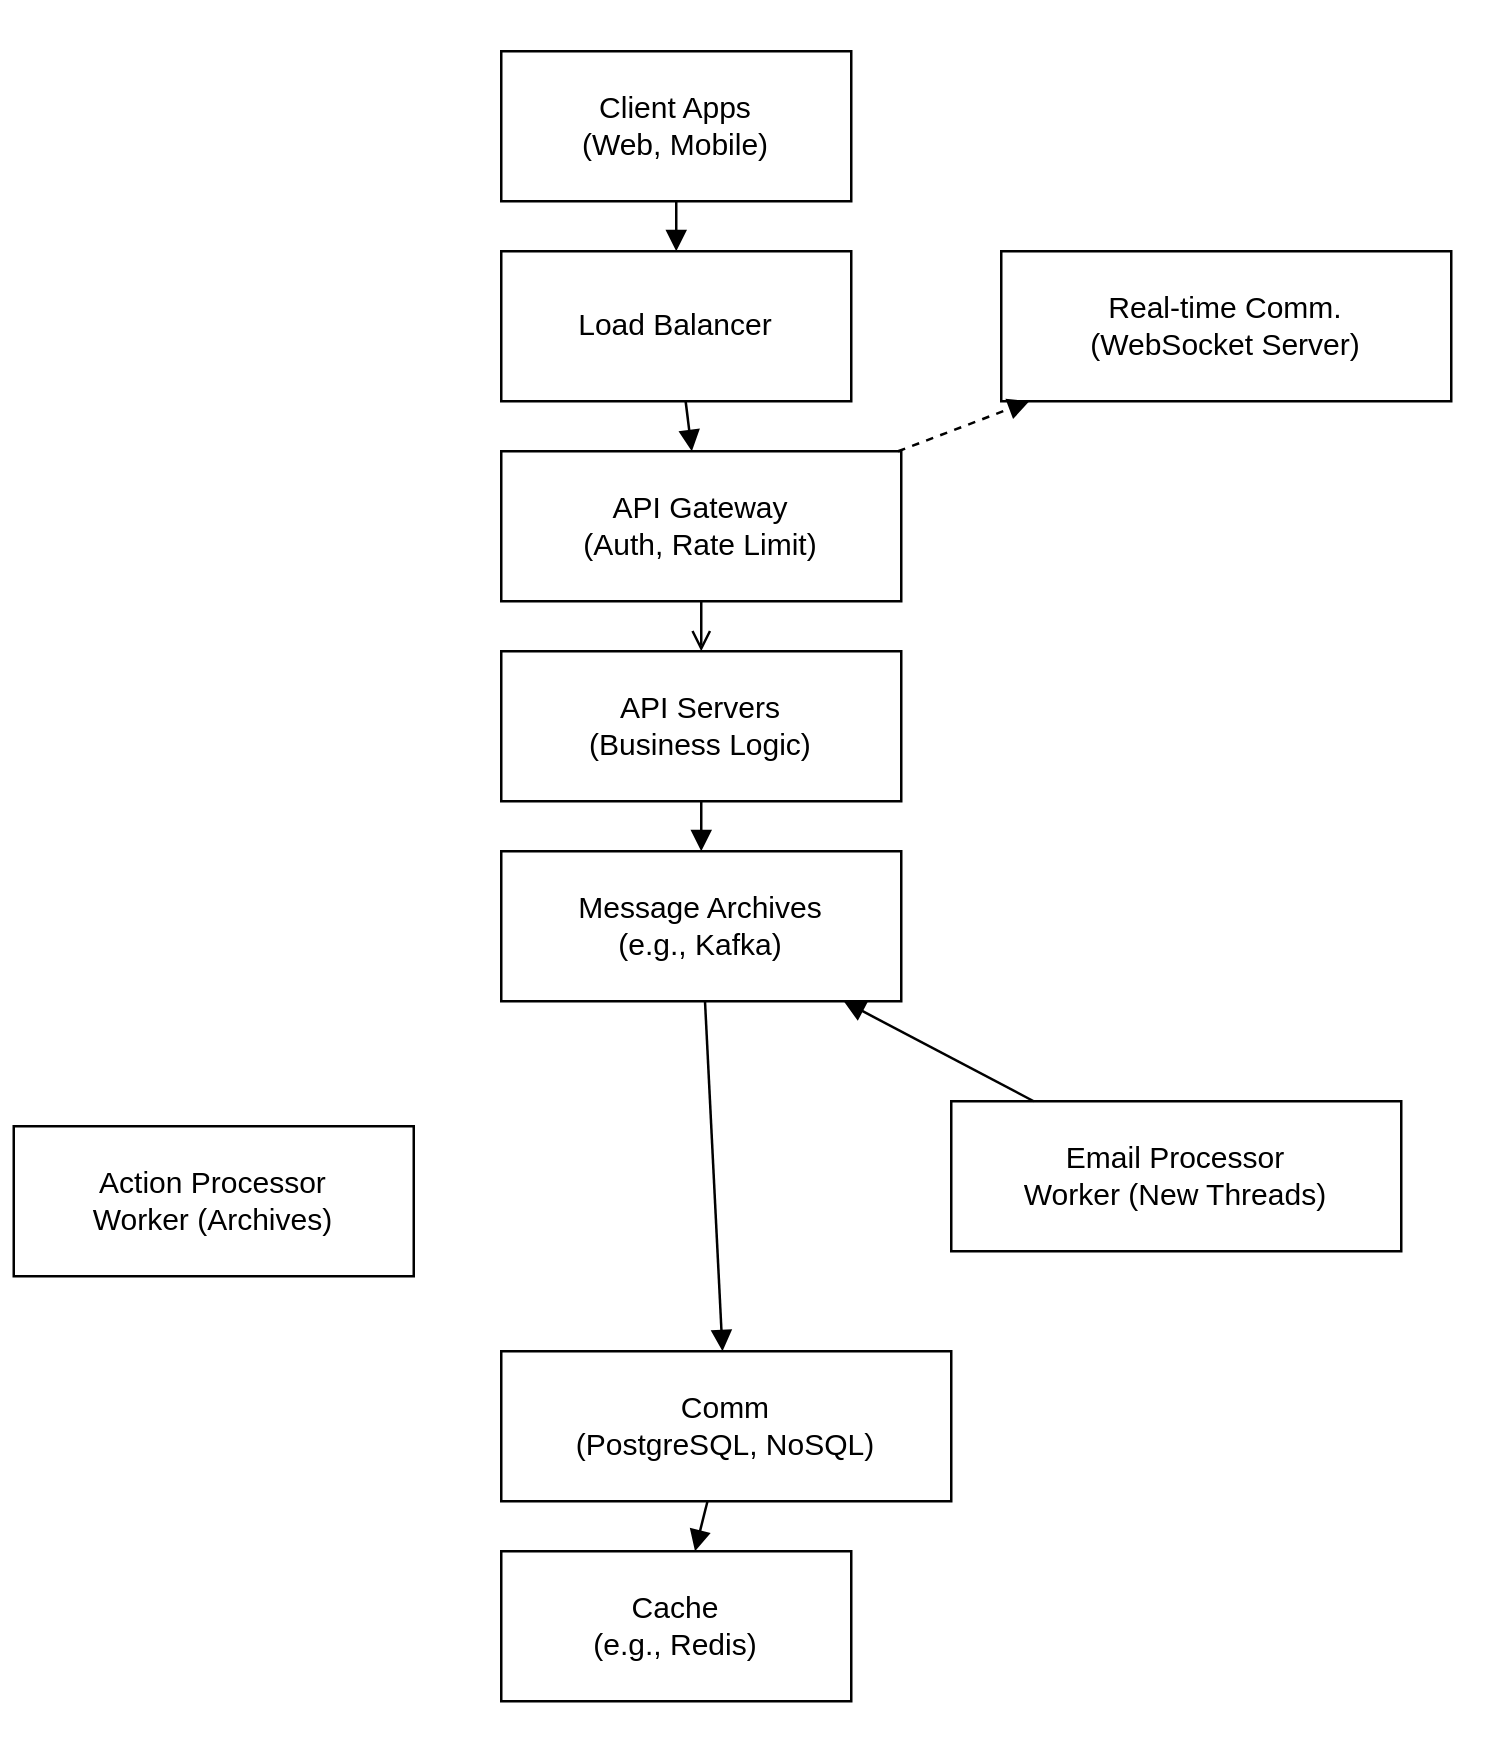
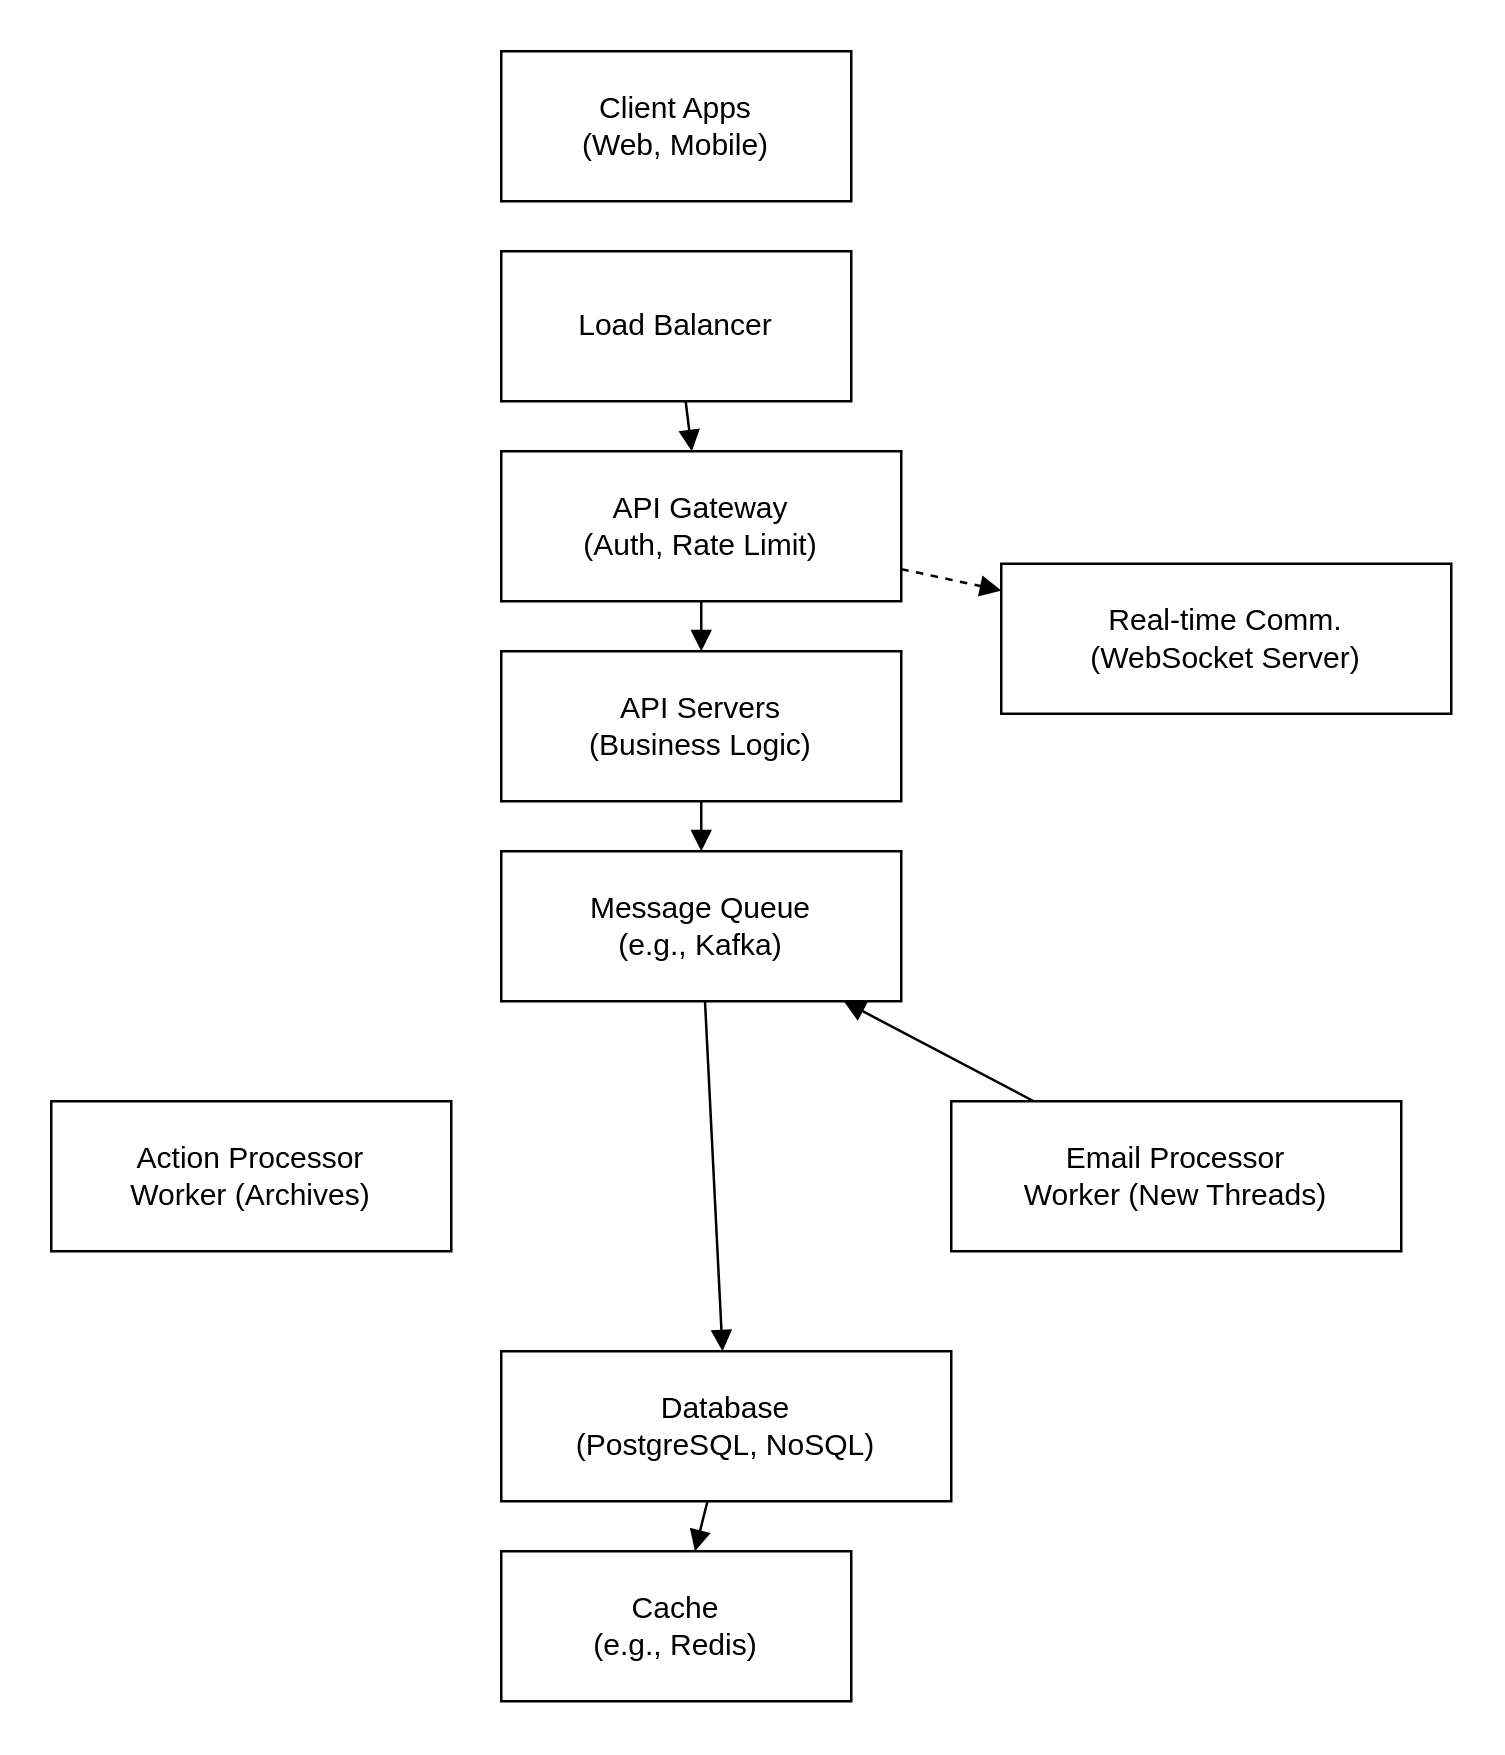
edge "Client Apps (Web, Mobile)" -> "Load Balancer": removed
node "Real-time Comm. (WebSocket Server)": moved (1226, 326) -> (1226, 639)
edge "API Gateway (Auth, Rate Limit)" -> "API Servers (Business Logic)": arrowhead open -> block
node "Message Archives (e.g., Kafka)": label "Message Archives (e.g., Kafka)" -> "Message Queue (e.g., Kafka)"
node "Action Processor Worker (Archives)": moved (214, 1201) -> (251, 1176)
node "Comm (PostgreSQL, NoSQL)": label "Comm (PostgreSQL, NoSQL)" -> "Database (PostgreSQL, NoSQL)"
